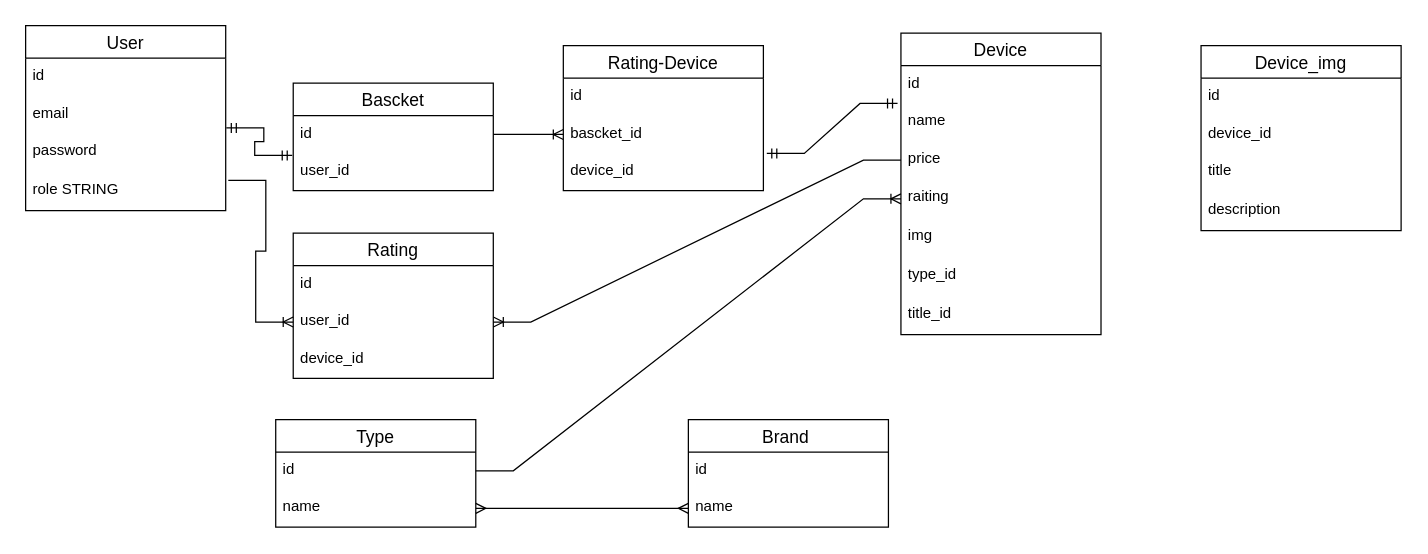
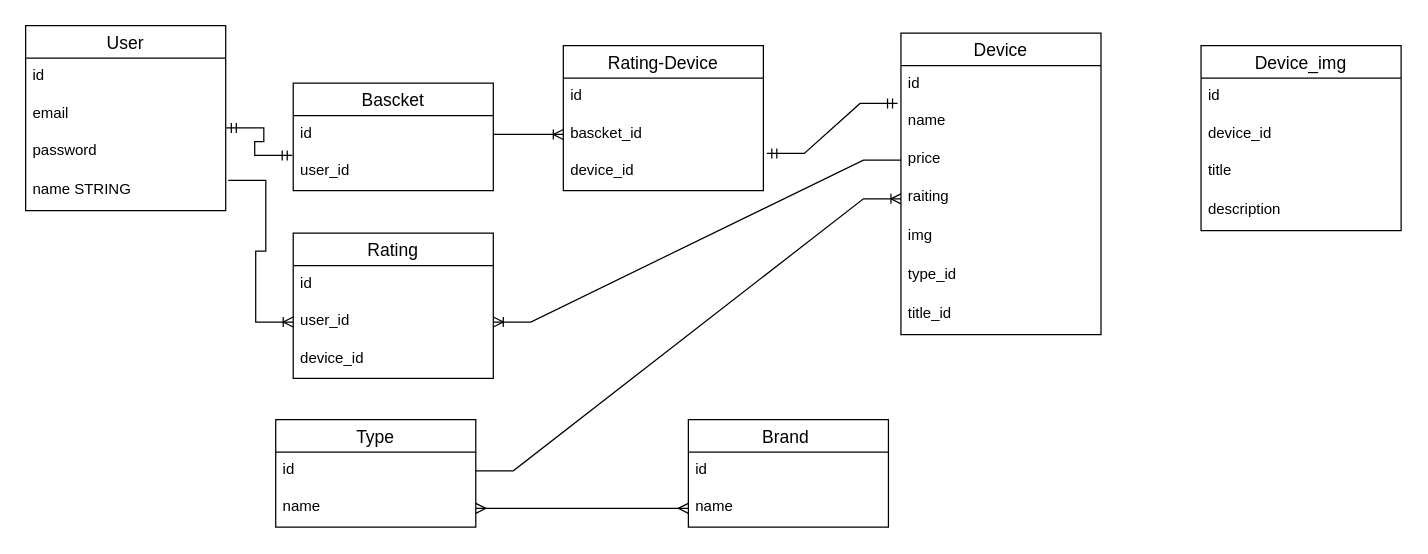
node "role STRING": label "role STRING" -> "name STRING"
